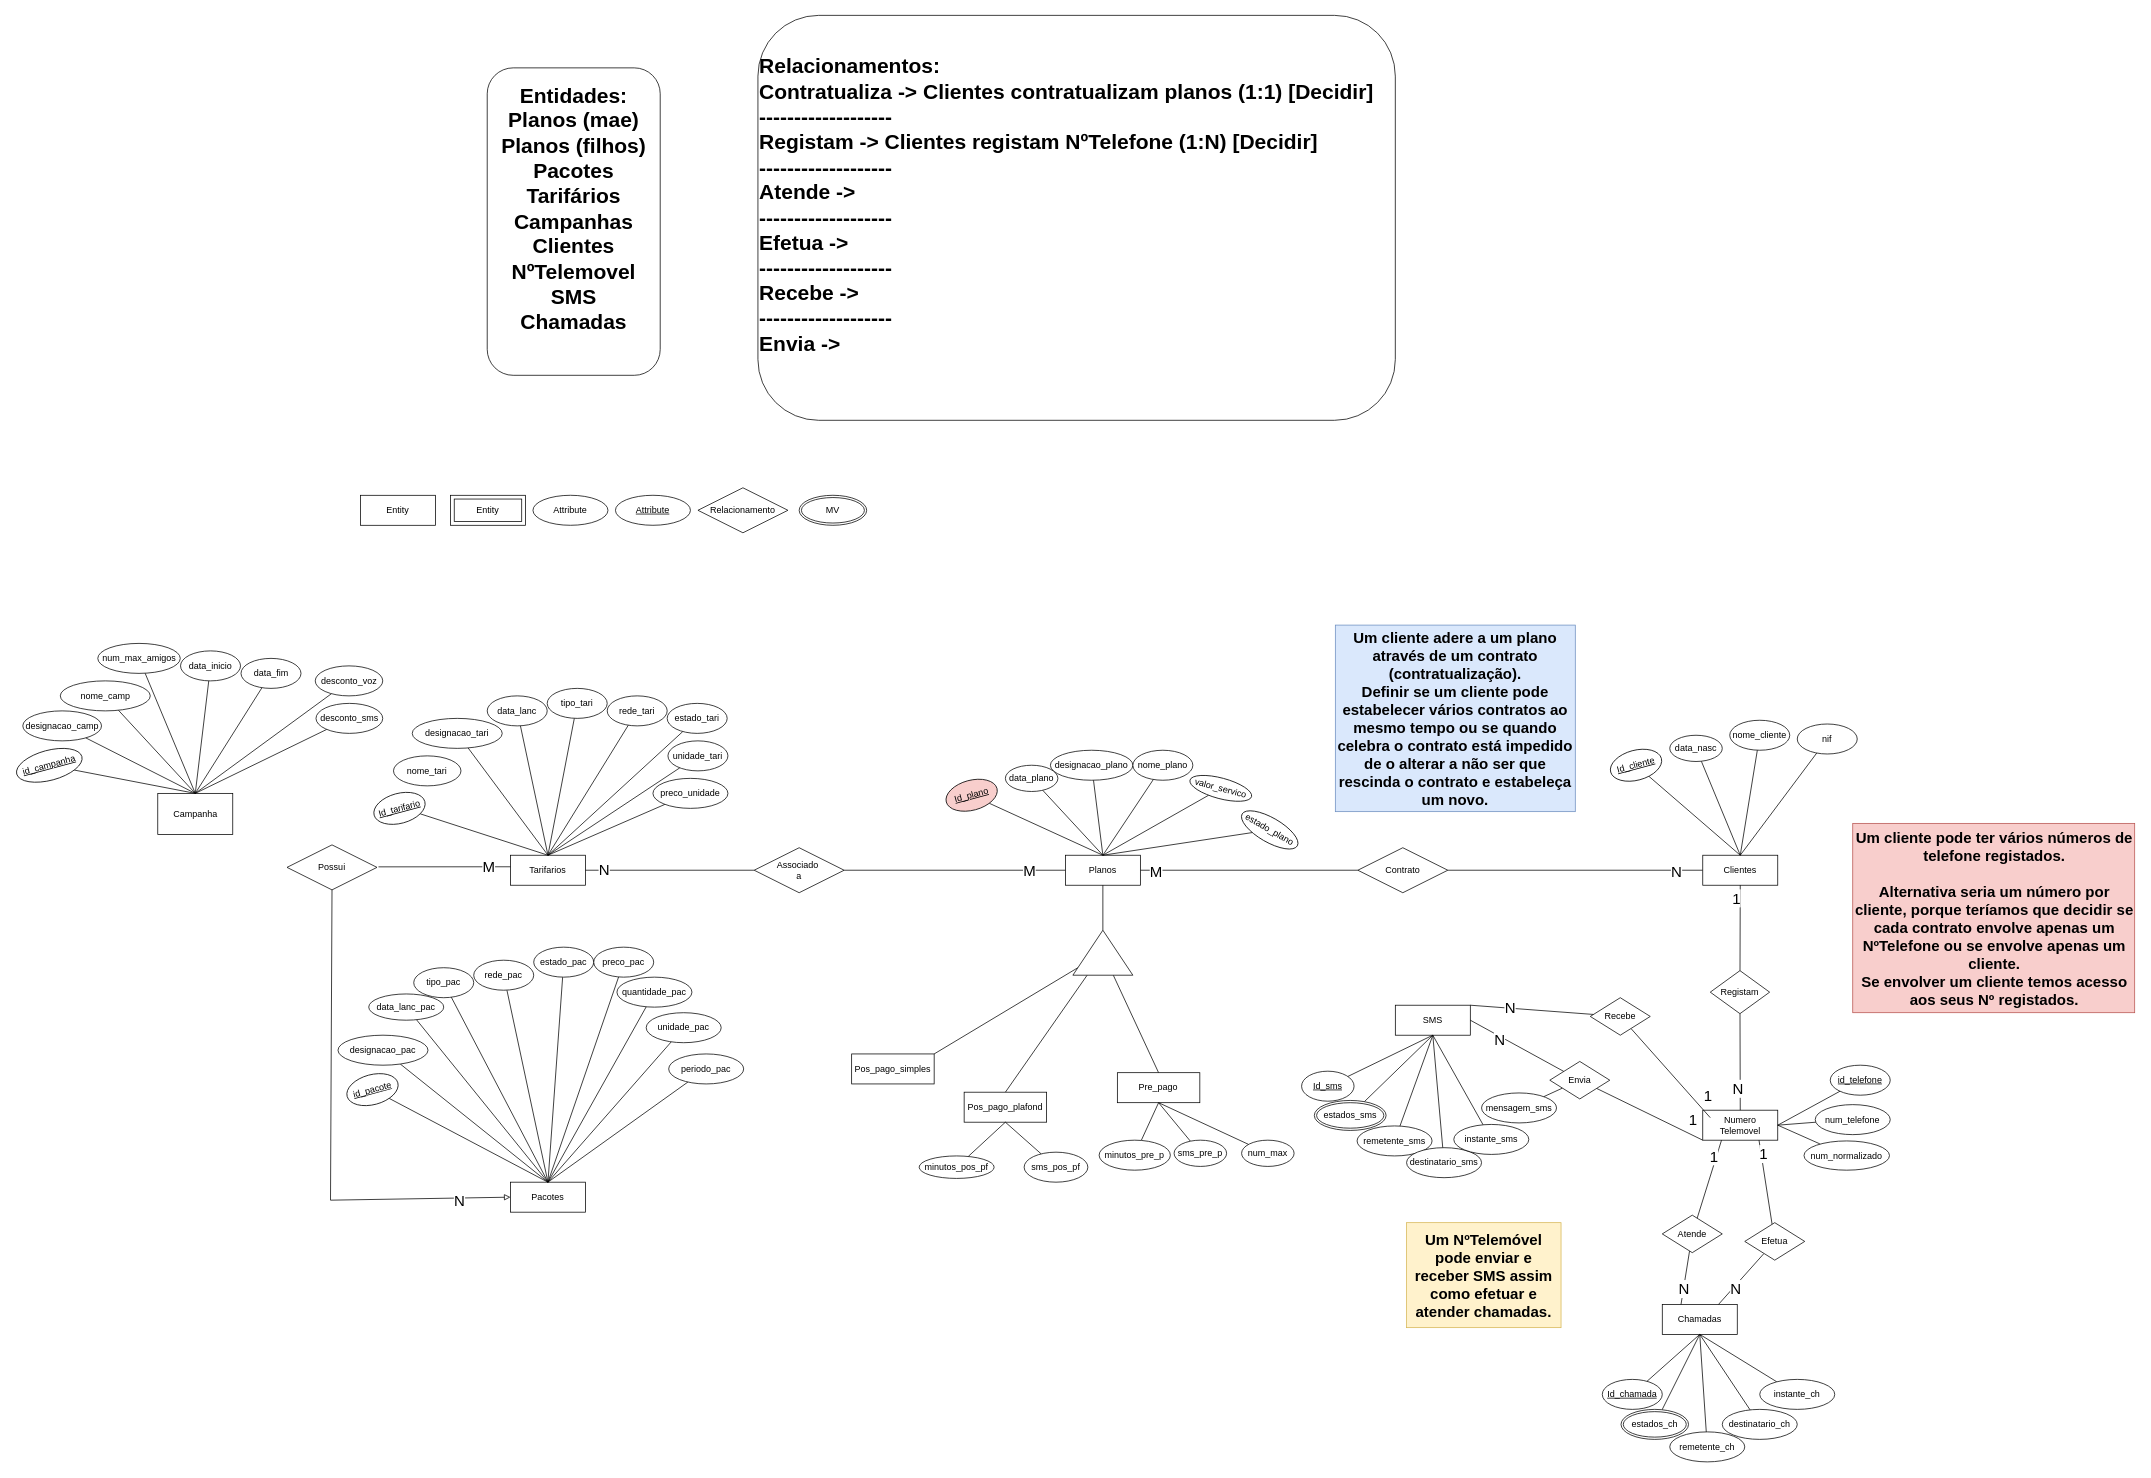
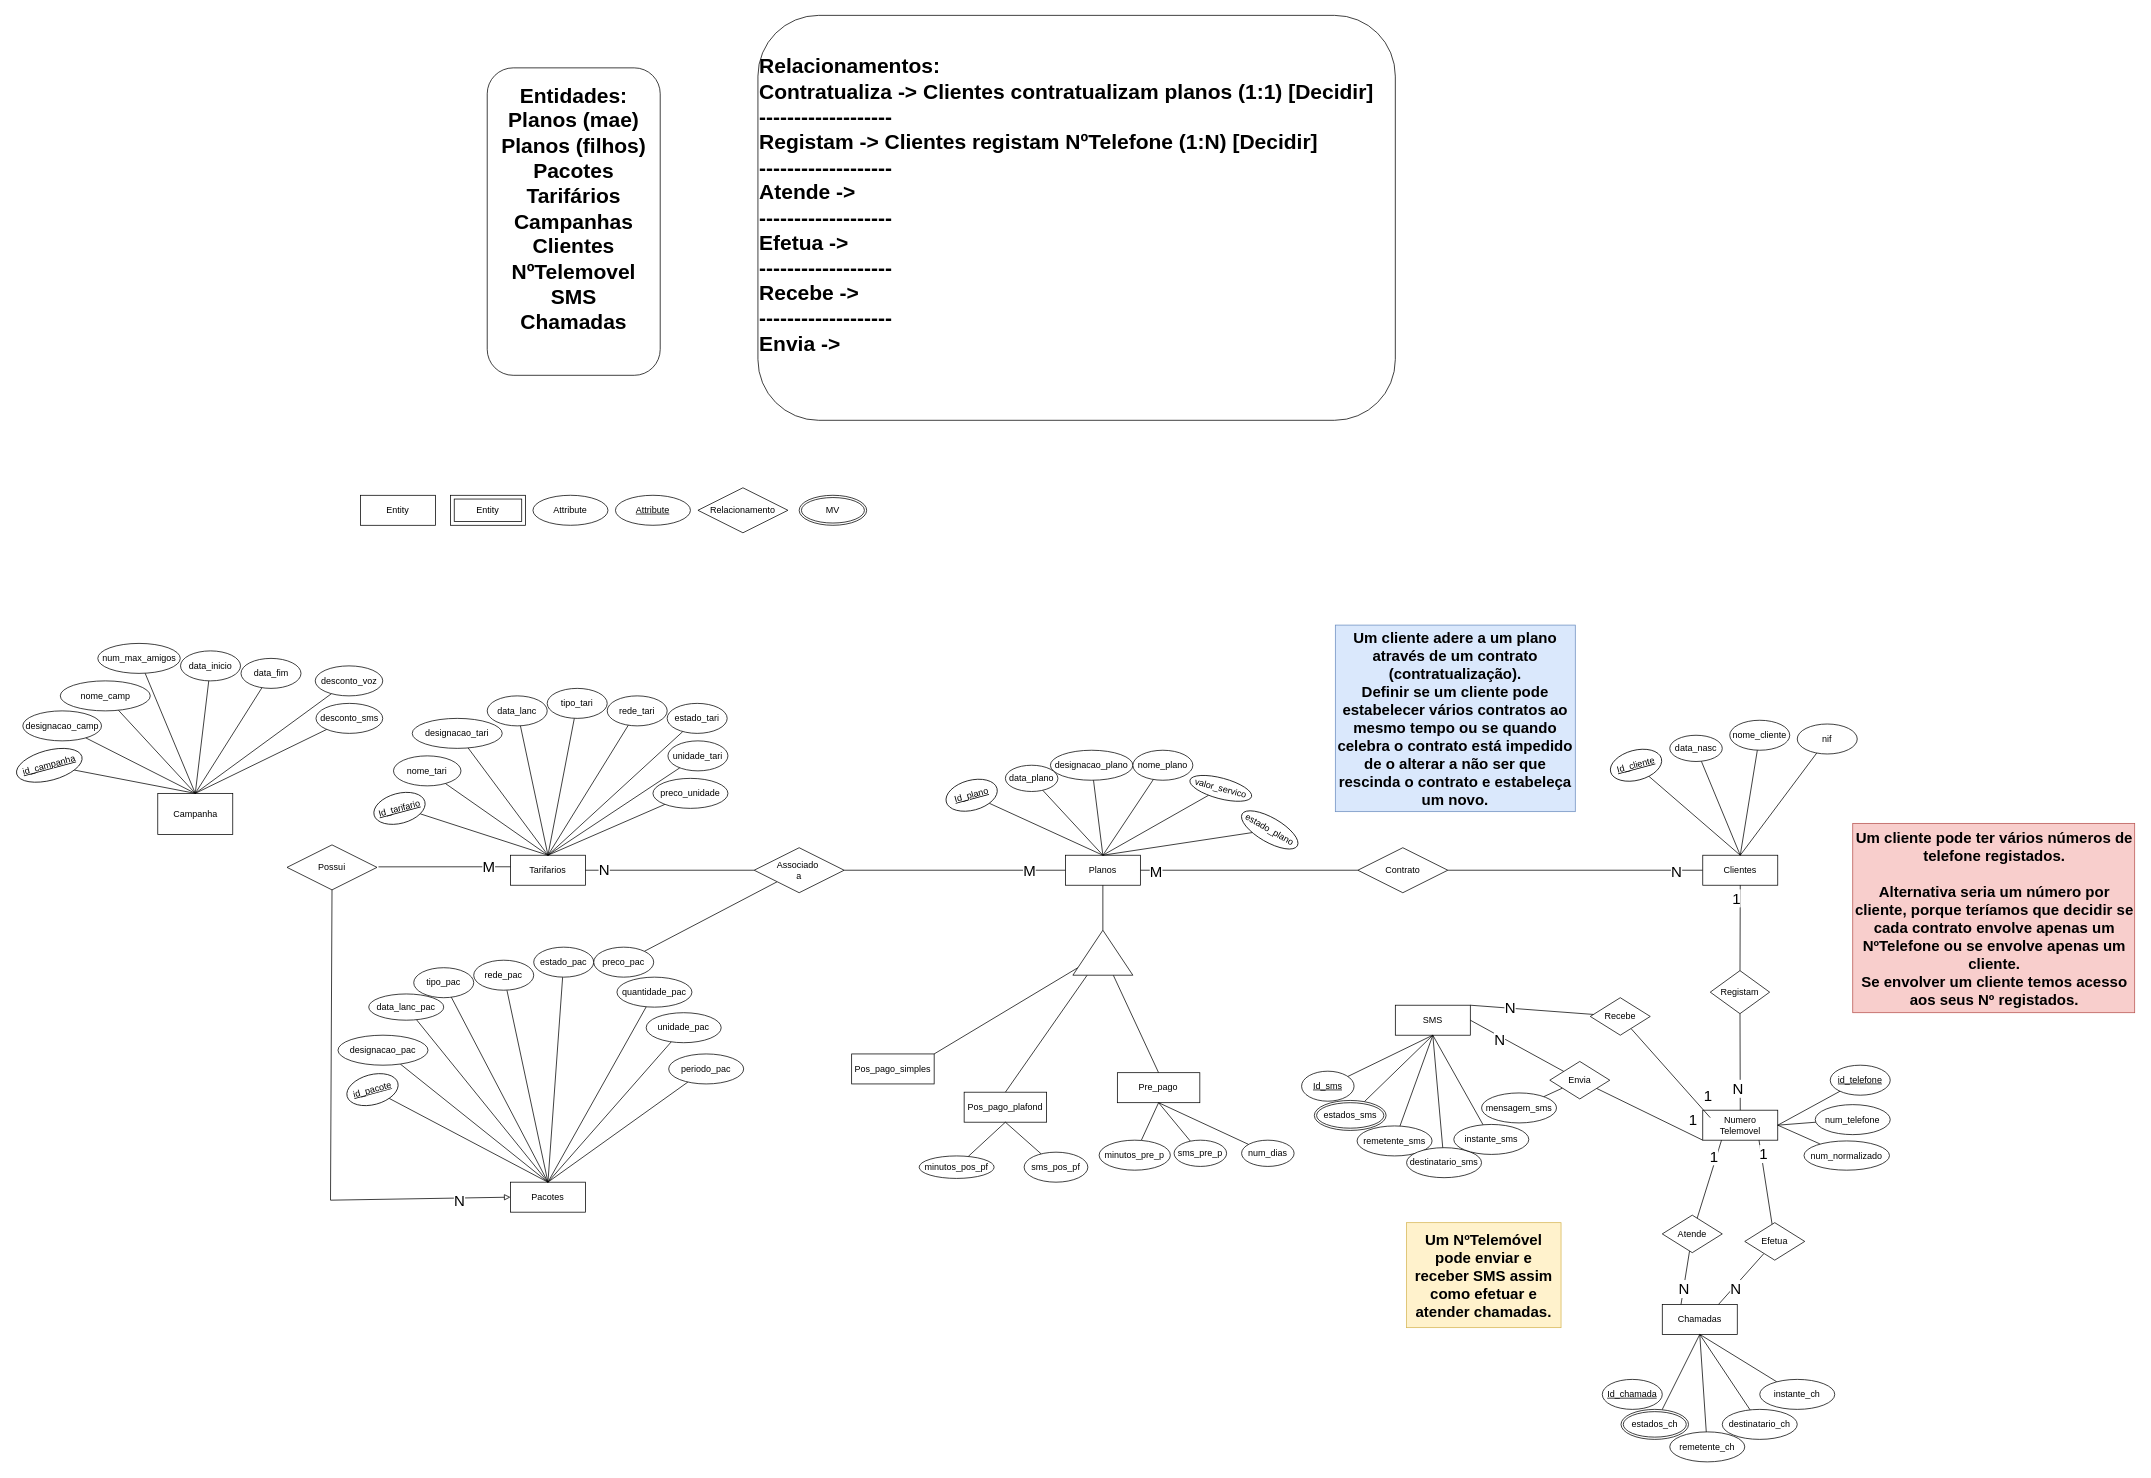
node "Id_plano": fillcolor #f8cecc -> #ffffff
edge "nome_tari" -- "Tarifarios": added
edge "preco_pac" -- "Pacotes": now "preco_pac" -- "Associado a"
node "num_max": label "num_max" -> "num_dias"
edge "Chamadas" -- "Id_chamada": removed
